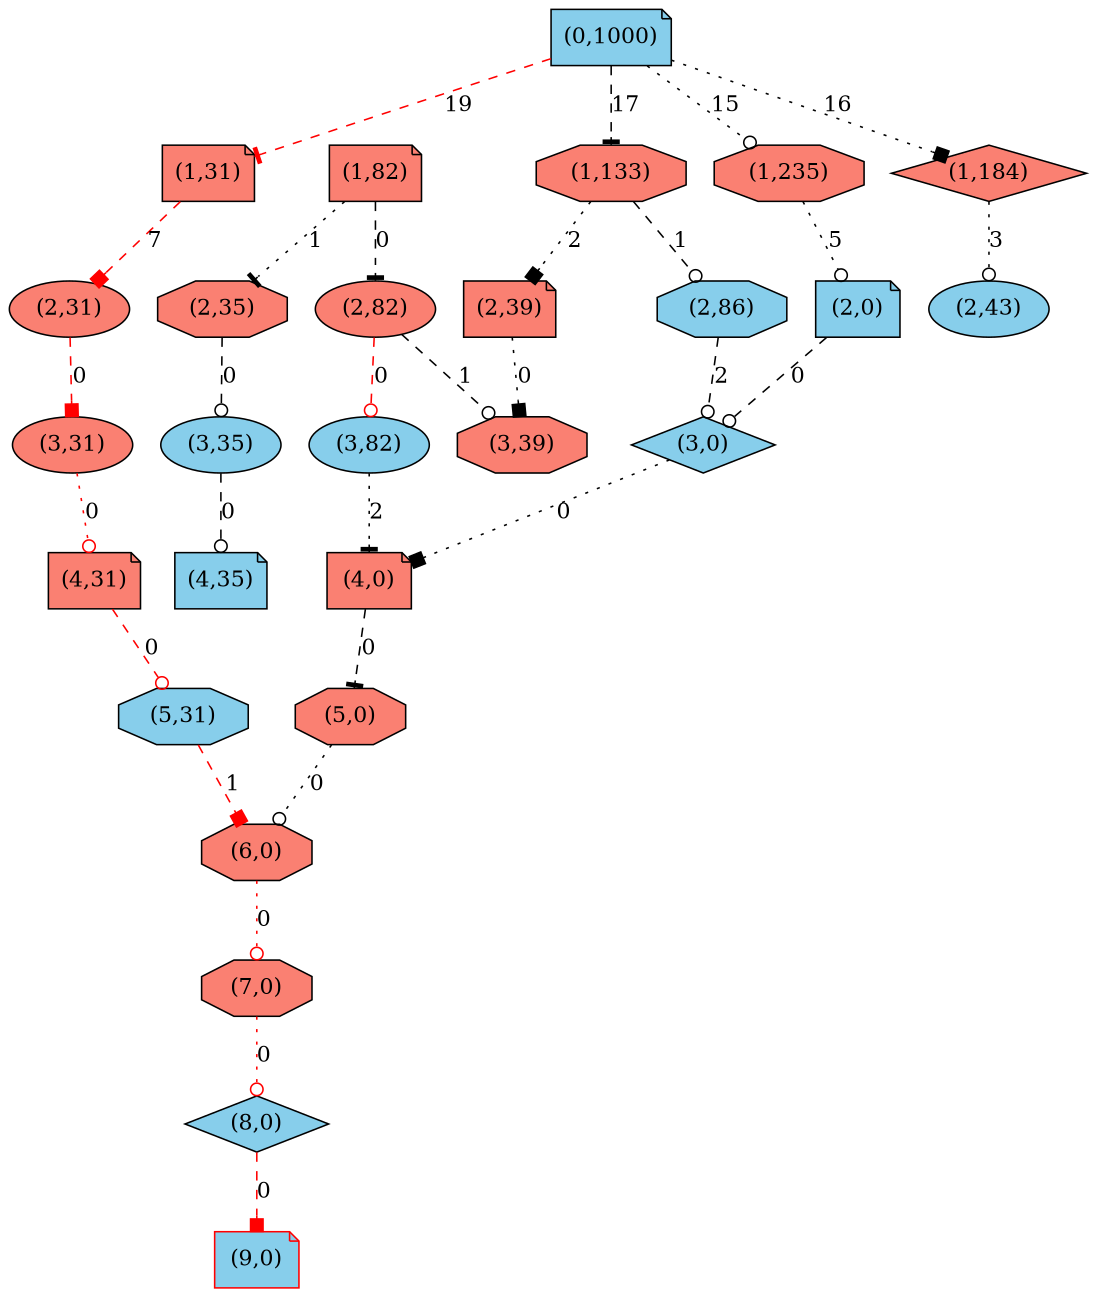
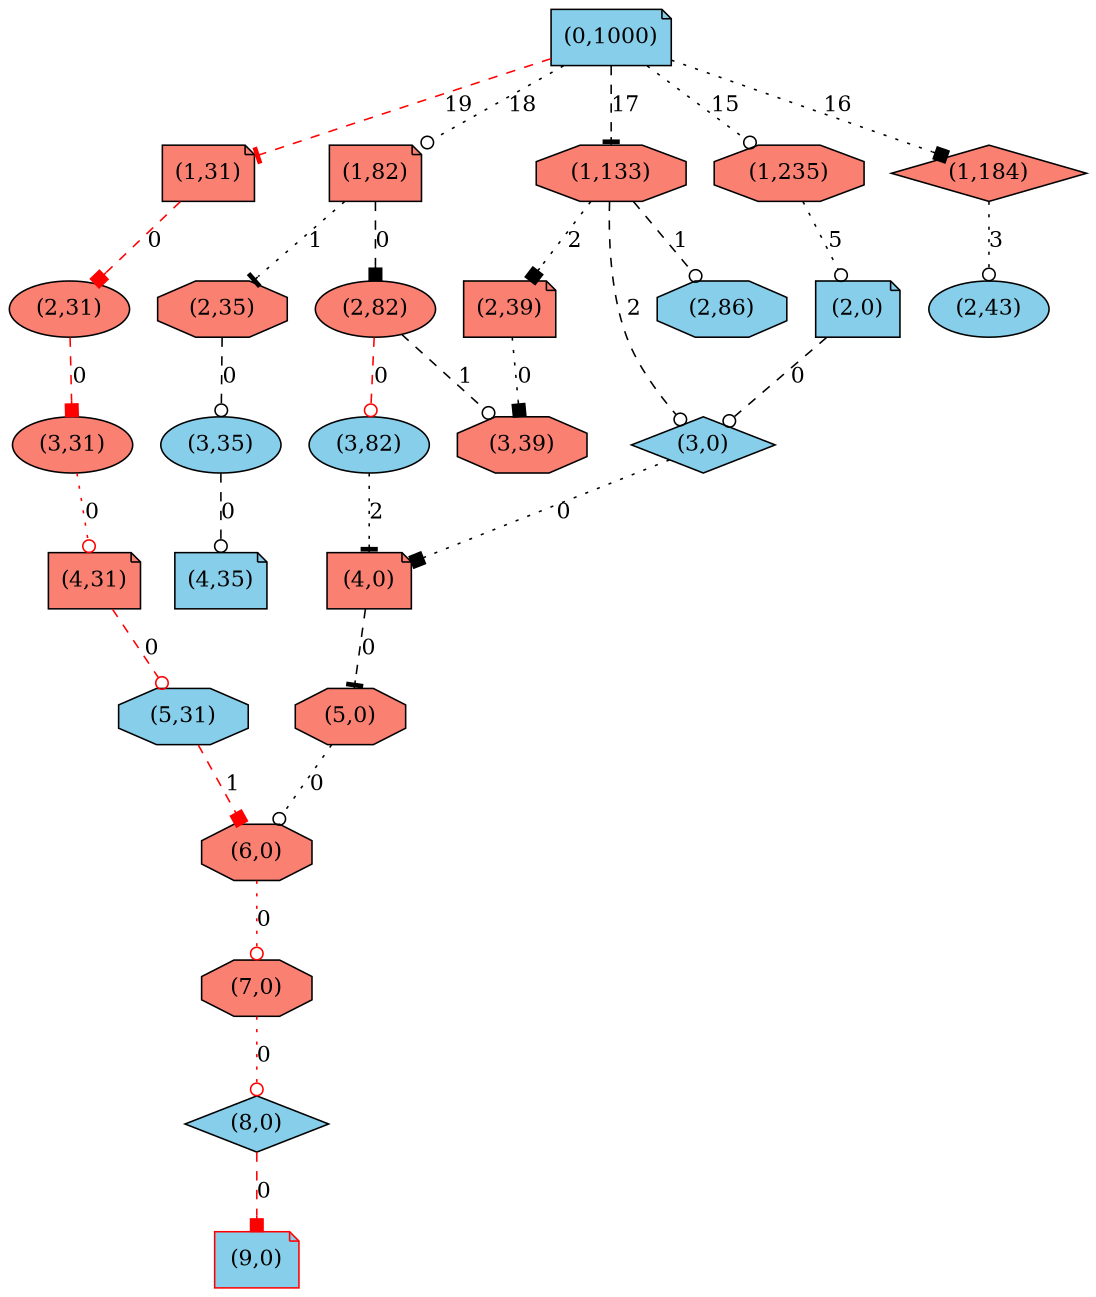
edge "(0,1000)" -> "(1,82)": added, label "18"
edge "(1,82)" -> "(2,82)": arrowhead tee -> box
edge "(1,31)" -> "(2,31)": label "7" -> "0"
edge "(2,86)" -> "(3,0)": now "(1,133)" -> "(3,0)"
